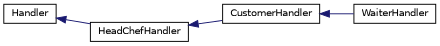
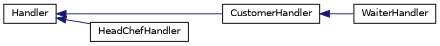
edge "CustomerHandler" -> "HeadChefHandler": now "CustomerHandler" -> "Handler"
